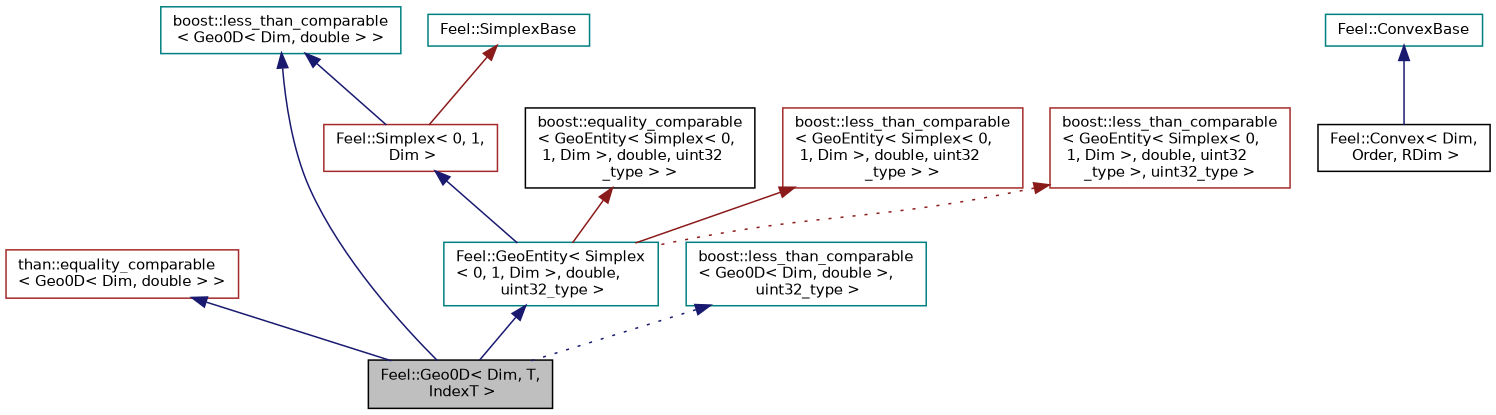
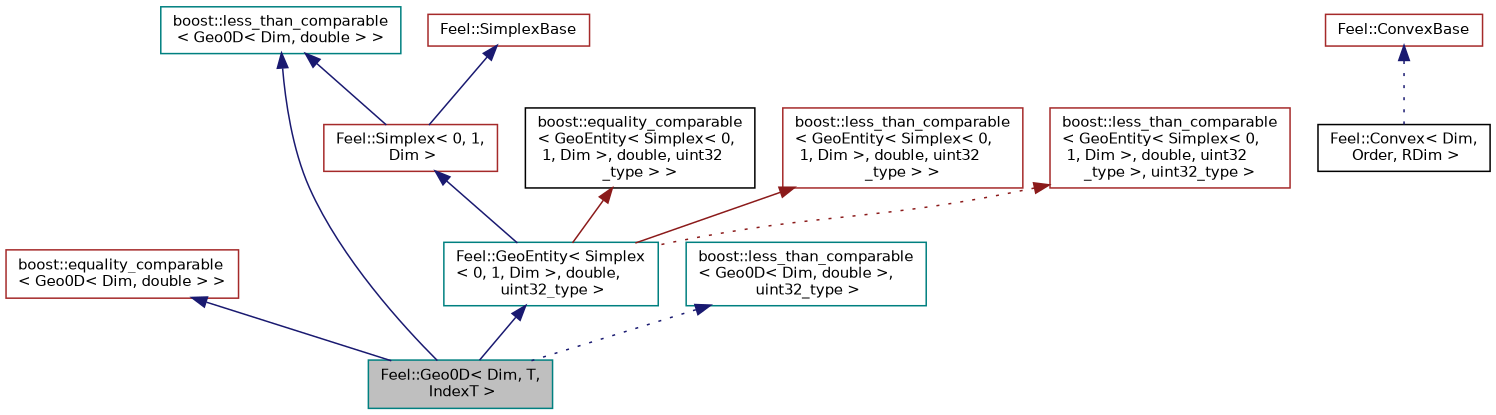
node "Feel::SimplexBase": color teal -> brown
node "Feel::ConvexBase": color teal -> brown
edge "Feel::Simplex< 0, 1, Dim >" -> "Feel::SimplexBase": color firebrick4 -> midnightblue
edge "Feel::Convex< Dim, Order, RDim >" -> "Feel::ConvexBase": style solid -> dotted
node "than::equality_comparable < Geo0D< Dim, double > >": label "than::equality_comparable < Geo0D< Dim, double > >" -> "boost::equality_comparable < Geo0D< Dim, double > >"
node "Feel::Geo0D< Dim, T, IndexT >": color black -> teal
